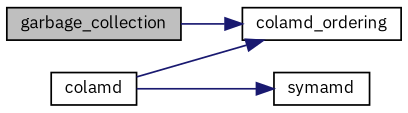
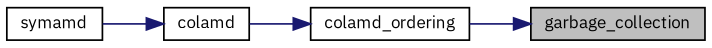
edge "garbage_collection" -> "colamd_ordering": reversed
edge "colamd" -> "symamd": reversed
